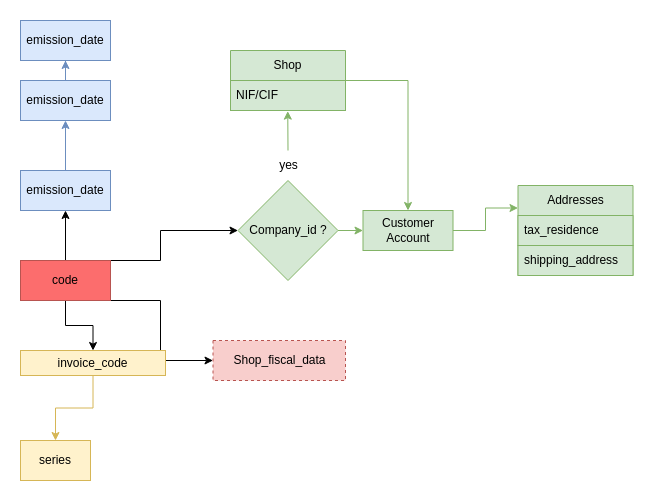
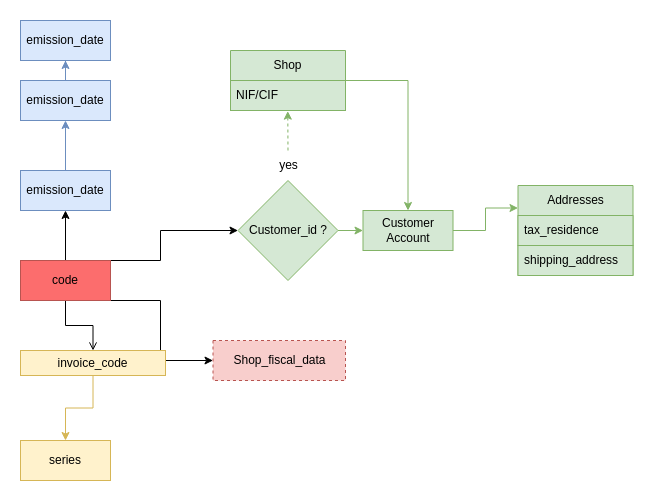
edge "yes" -> "NIF/CIF": style solid -> dashed
node "Company_id ?": label "Company_id ?" -> "Customer_id ?"
edge "code" -> "invoice_code": arrowhead classic -> open
node "series": size 70x40 -> 90x40
